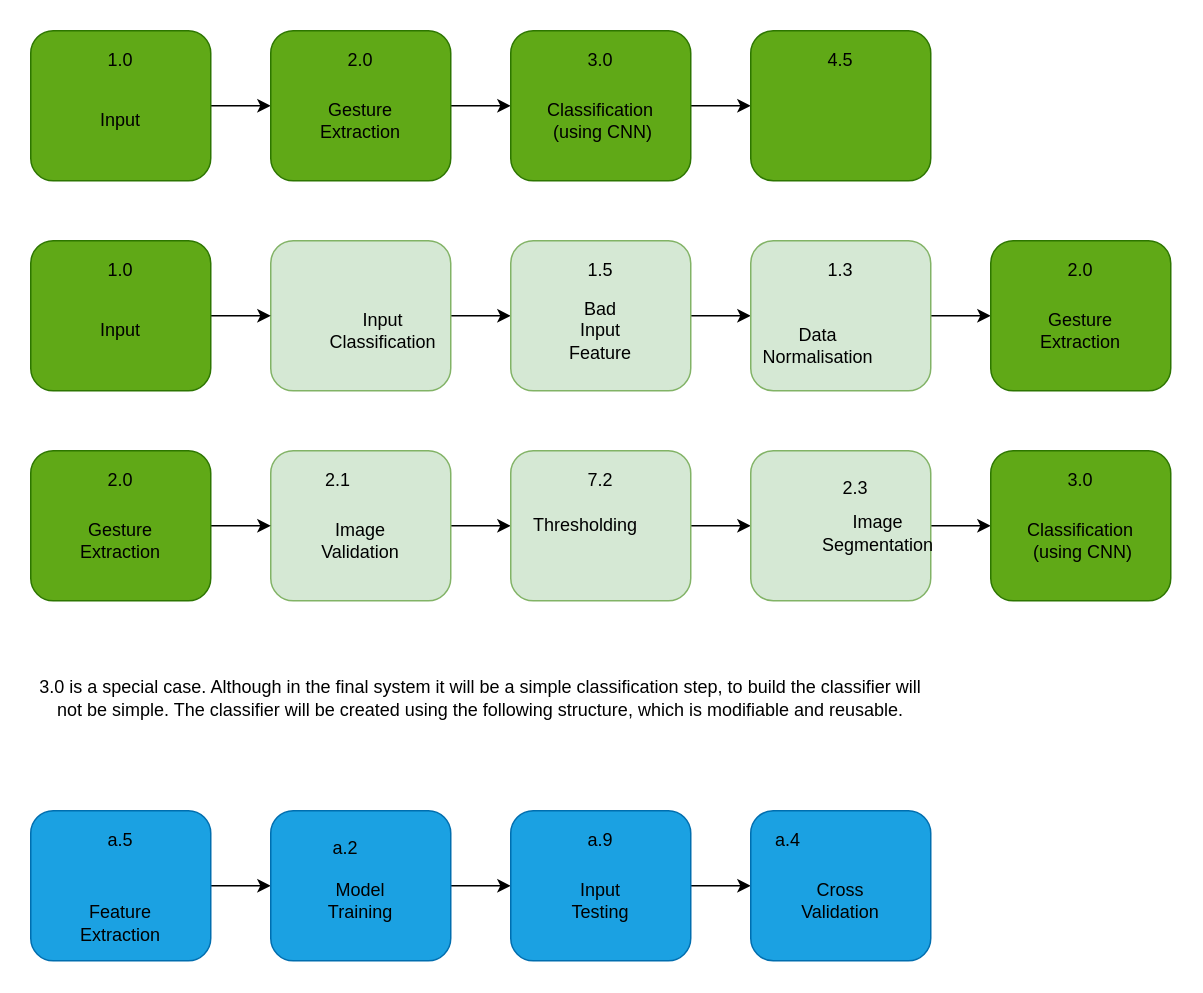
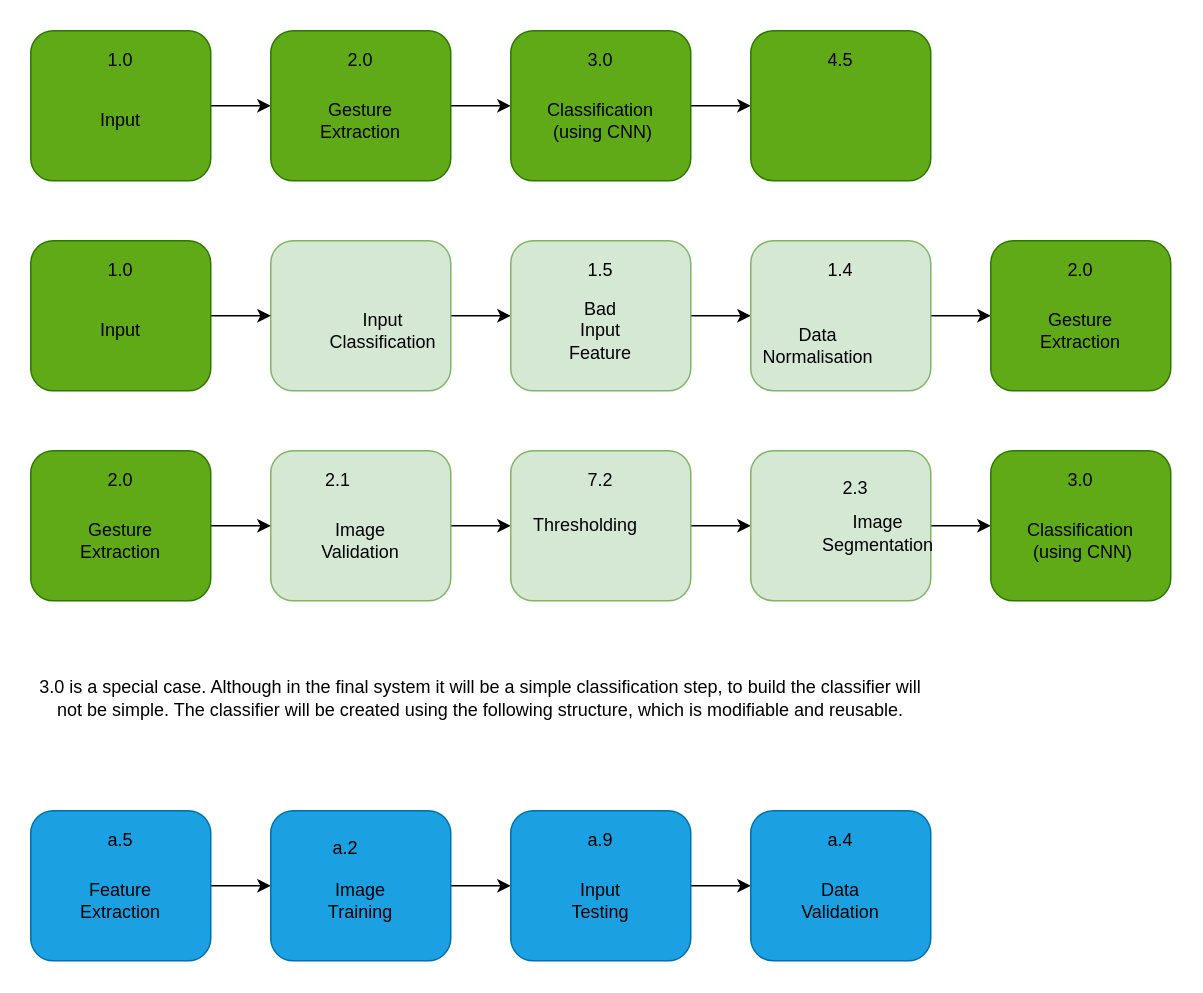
node "1.3": label "1.3" -> "1.4"
node "a.4": moved (788, 841) -> (841, 841)
node "Model Training": label "Model Training" -> "Image Training"
node "Cross Validation": label "Cross Validation" -> "Data Validation"
node "Feature Extraction": moved (121, 923) -> (121, 901)
